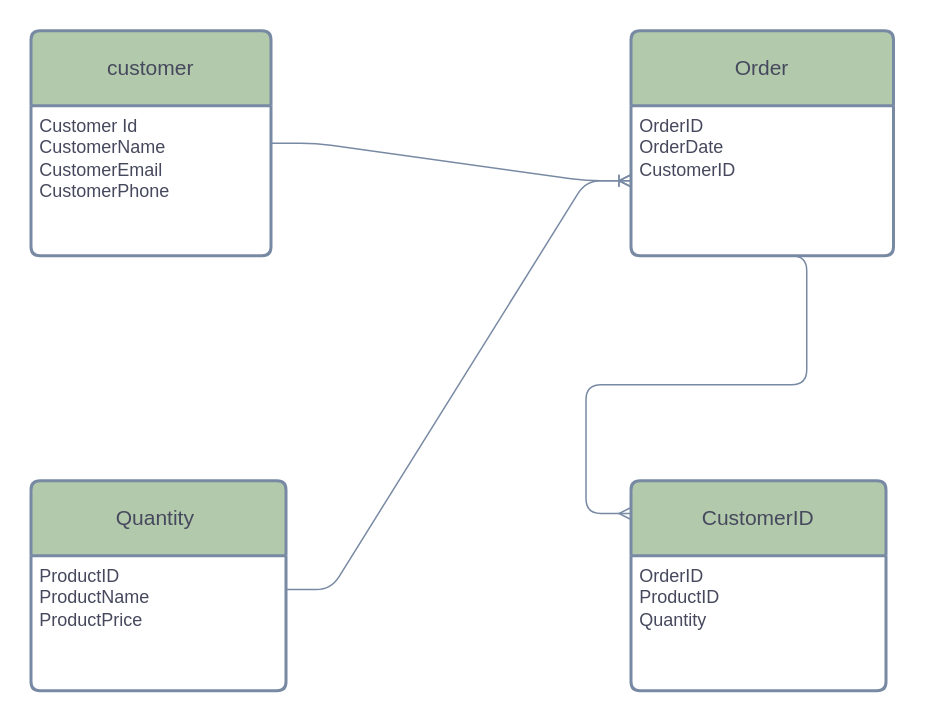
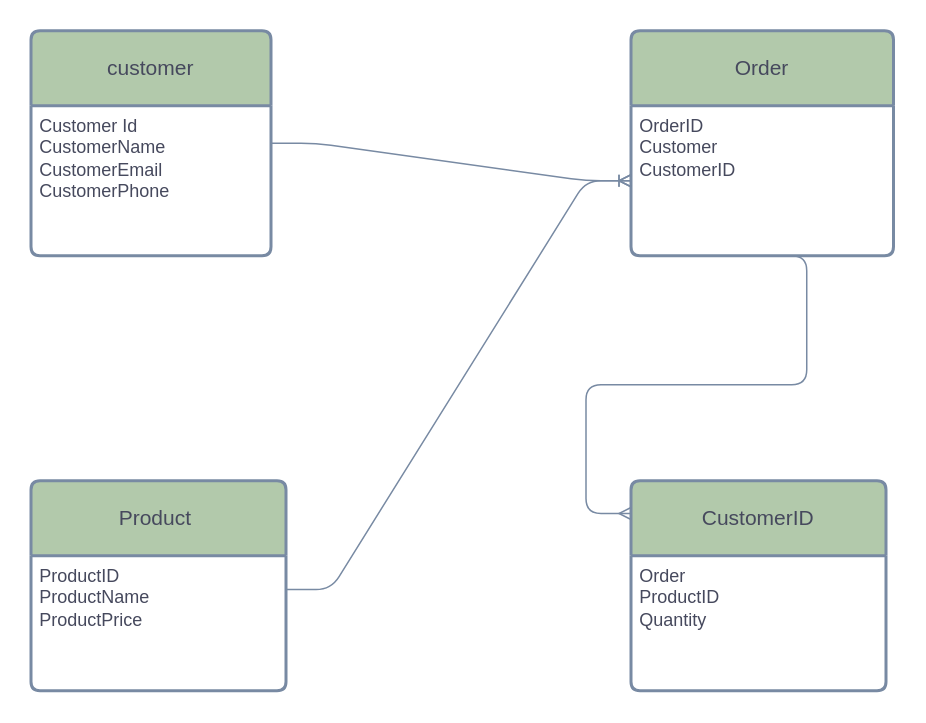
node "OrderID OrderDate CustomerID": label "OrderID OrderDate CustomerID" -> "OrderID Customer CustomerID"
node "Quantity": label "Quantity" -> "Product"
node "OrderID ProductID Quantity": label "OrderID ProductID Quantity" -> "Order ProductID Quantity"
